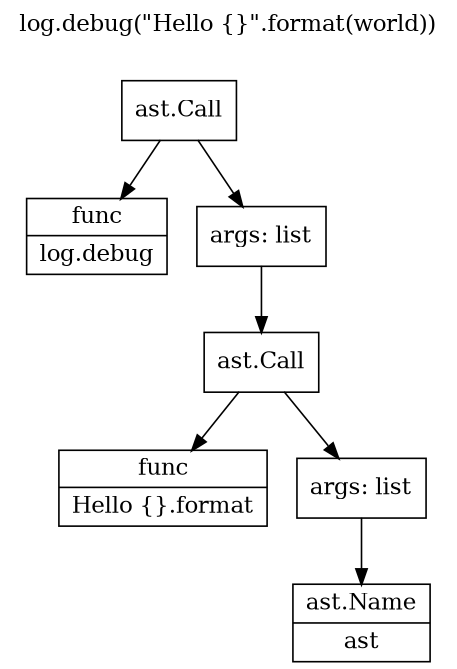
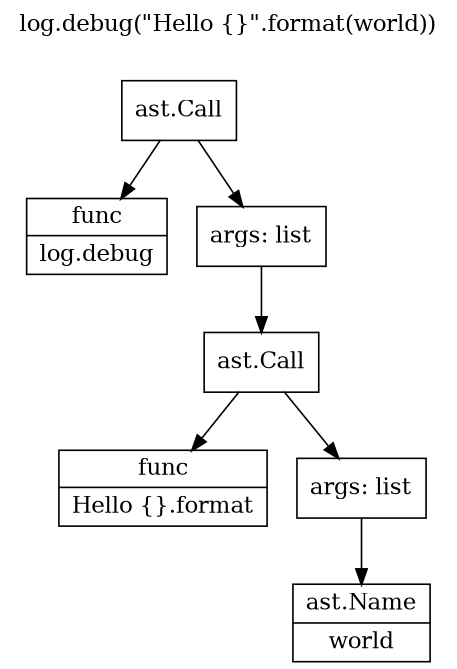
node "ast.Name": text "ast" -> "world"
